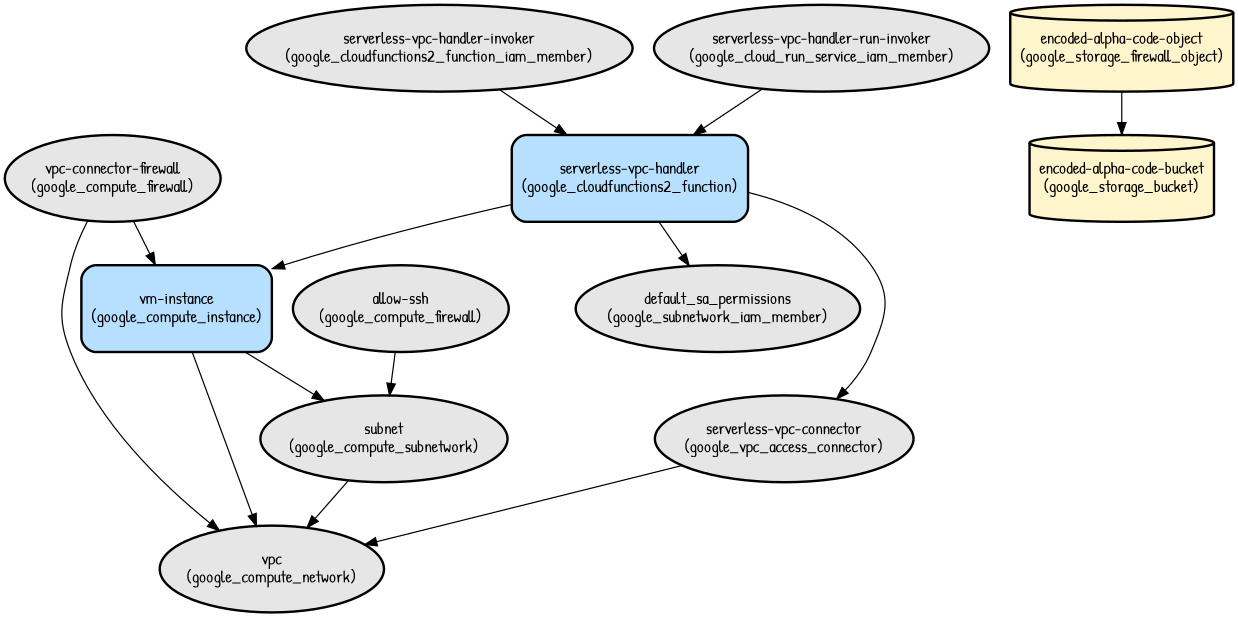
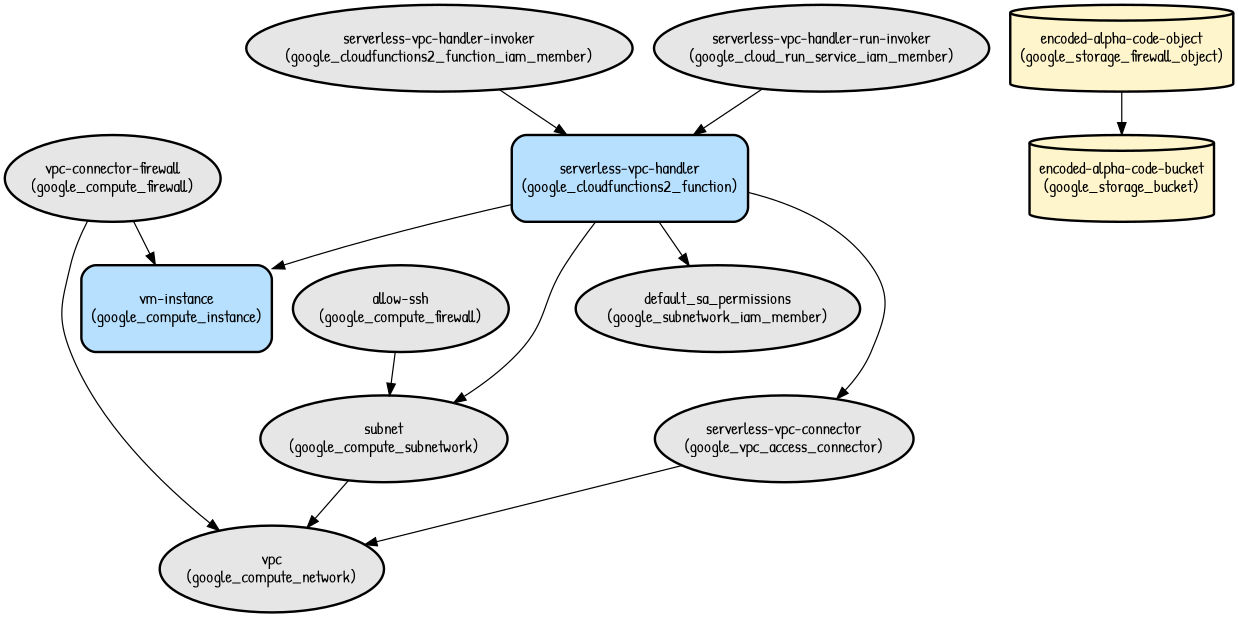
edge "vm-instance (google_compute_instance)" -> "subnet (google_compute_subnetwork)": now "serverless-vpc-handler (google_cloudfunctions2_function)" -> "subnet (google_compute_subnetwork)"
edge "vm-instance (google_compute_instance)" -> "vpc (google_compute_network)": removed
